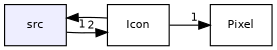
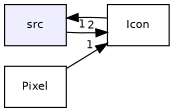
edge "Icon" -> "Pixel": reversed
